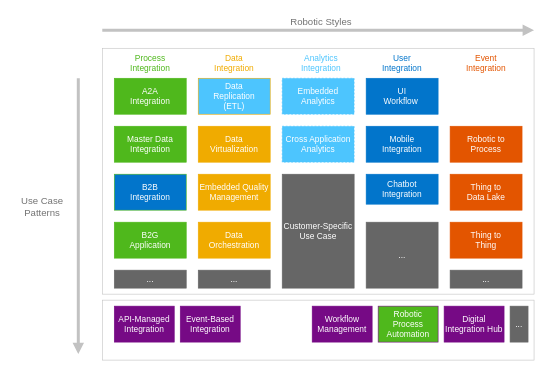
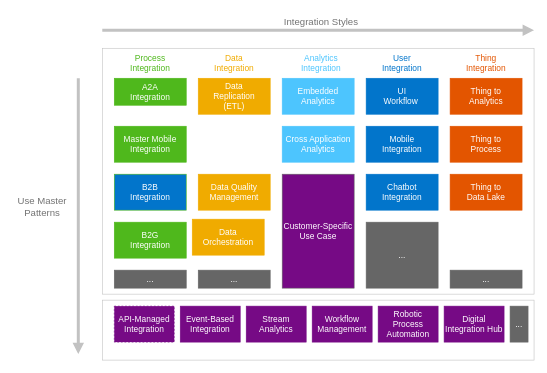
node "Robotic Styles": label "Robotic Styles" -> "Integration Styles"
node "Event Integration": label "Event Integration" -> "Thing Integration"
node "A2A Integration": size 72x36 -> 72x27
node "Data Replication (ETL)": fillcolor #4dc5fe -> #f0ab00
node "Embedded Analytics": style dashed -> solid
node "Thing to Analytics": added
node "Master Data Integration": label "Master Data Integration" -> "Master Mobile Integration"
node "Data Virtualization": removed
node "Cross Application Analytics": style dashed -> solid
node "Robotic toProcess": label "Robotic toProcess" -> "Thing toProcess"
node "Chatbot Integration": size 72x30 -> 72x36
node "Embedded Quality Management": label "Embedded Quality Management" -> "Data Quality Management"
node "Use Case Patterns": label "Use Case Patterns" -> "Use Master Patterns"
node "Customer-Specific Use Case": fillcolor #666666 -> #760a85
node "B2GApplication": label "B2GApplication" -> "B2GIntegration"
node "Data Orchestration": moved (234, 240) -> (228, 237)
node "Thing to Thing": removed
node "API-Managed Integration": style solid -> dashed
node "Stream Analytics": added
node "Robotic Process Automation": fillcolor #4fb81c -> #760a85
